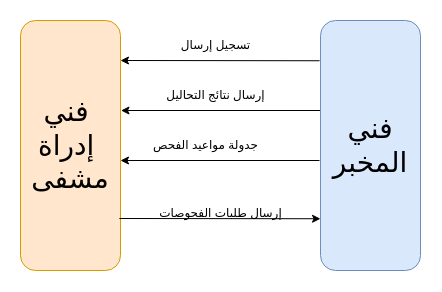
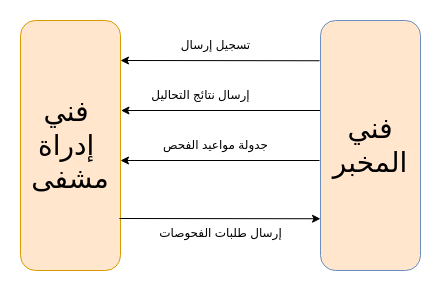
node "إرسال نتائج التحاليل": moved (216, 96) -> (201, 96)
node "جدولة مواعيد الفحص": moved (206, 146) -> (216, 146)
node "فني المخبر": fillcolor #dae8fc -> #ffe6cc
node "إرسال طلبات الفحوصات": moved (221, 214) -> (221, 234)
